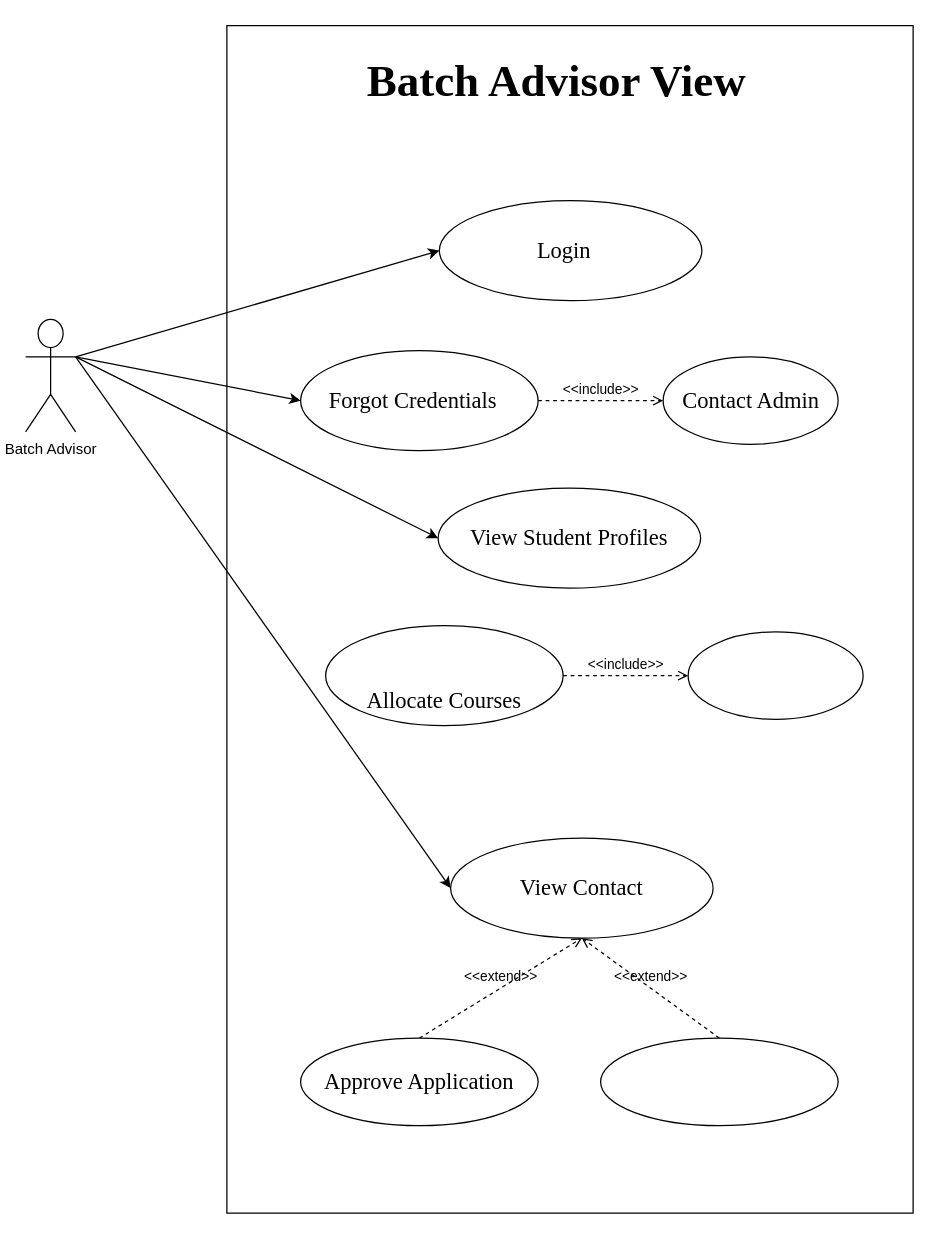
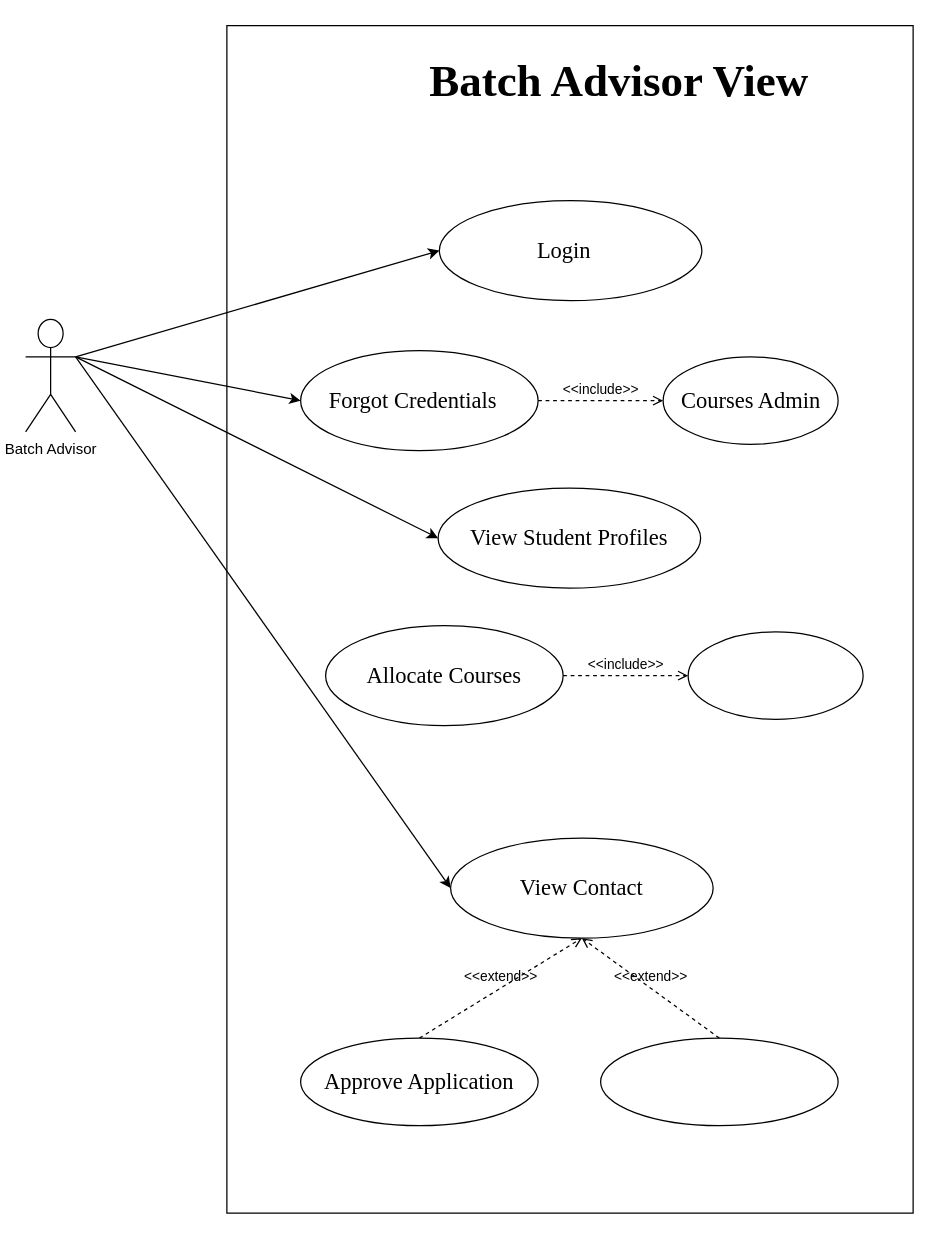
node "Batch Advisor View": moved (557, 82) -> (619, 82)
node "Contact Admin": label "Contact Admin" -> "Courses Admin"
node "Allocate Courses": moved (444, 701) -> (444, 676)
